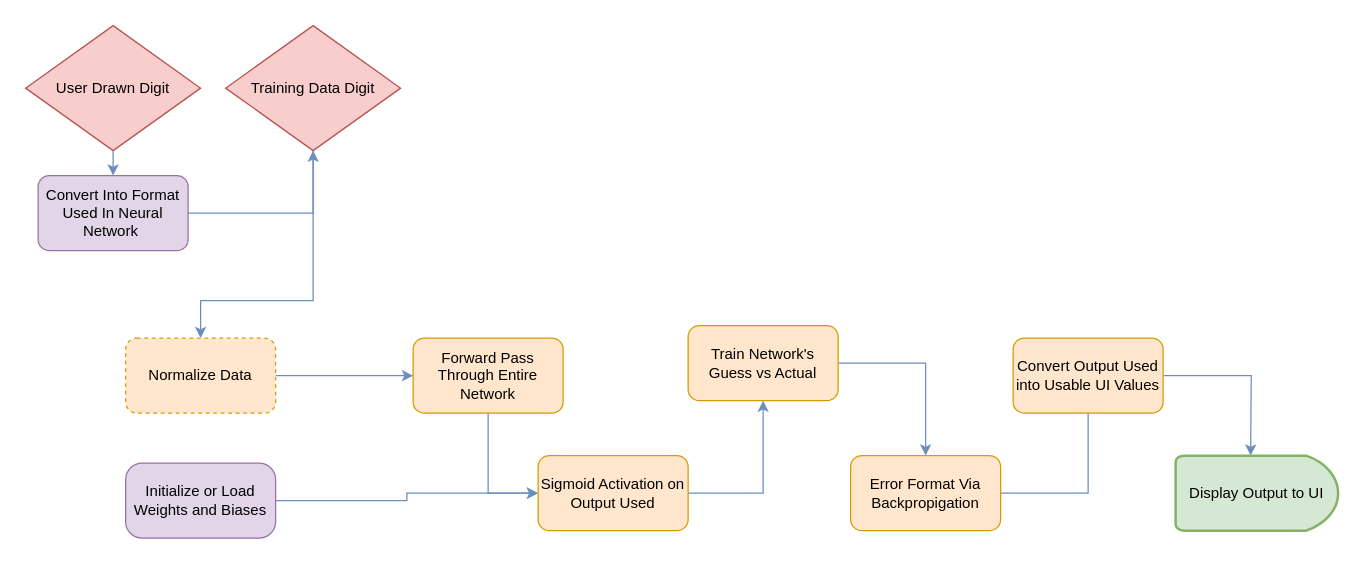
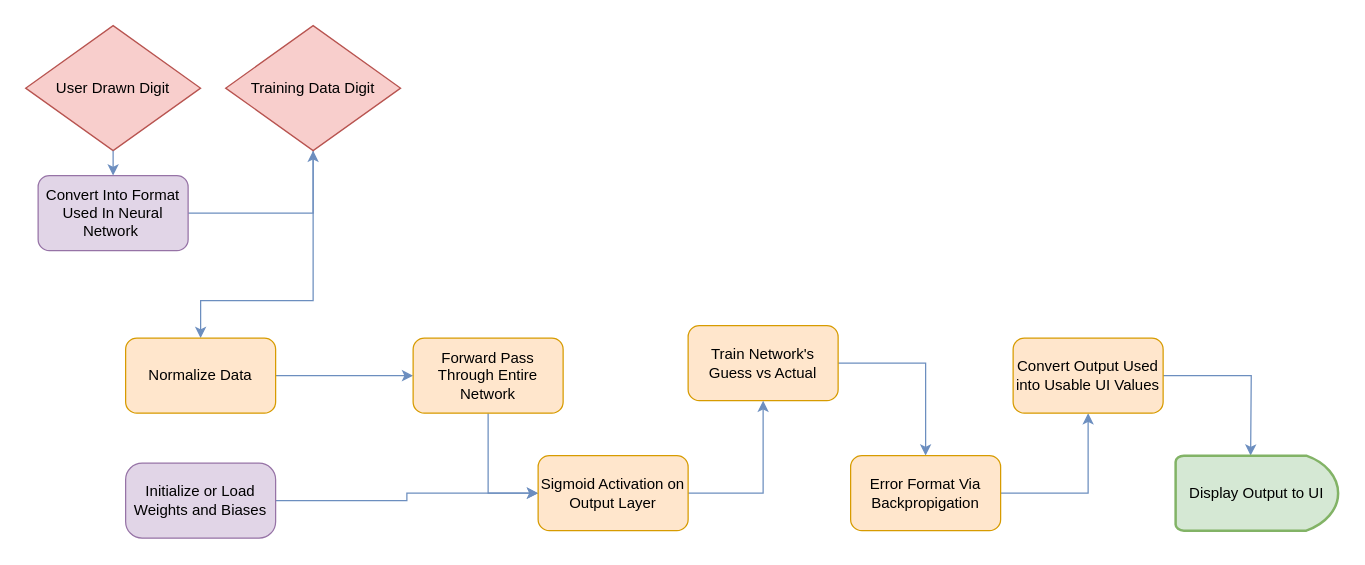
node "Normalize Data": style dashed -> solid
edge "Convert Output Used into Usable UI Values" -- "Error Format Via Backpropigation": arrowhead none -> classic
node "Sigmoid Activation on Output Used": label "Sigmoid Activation on Output Used" -> "Sigmoid Activation on Output Layer"
